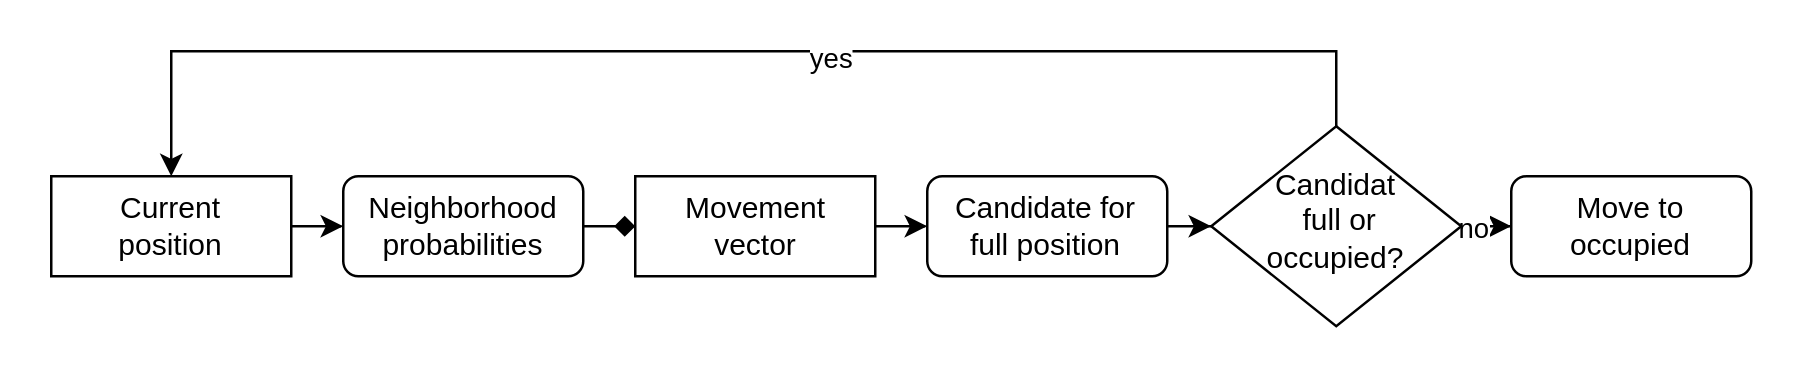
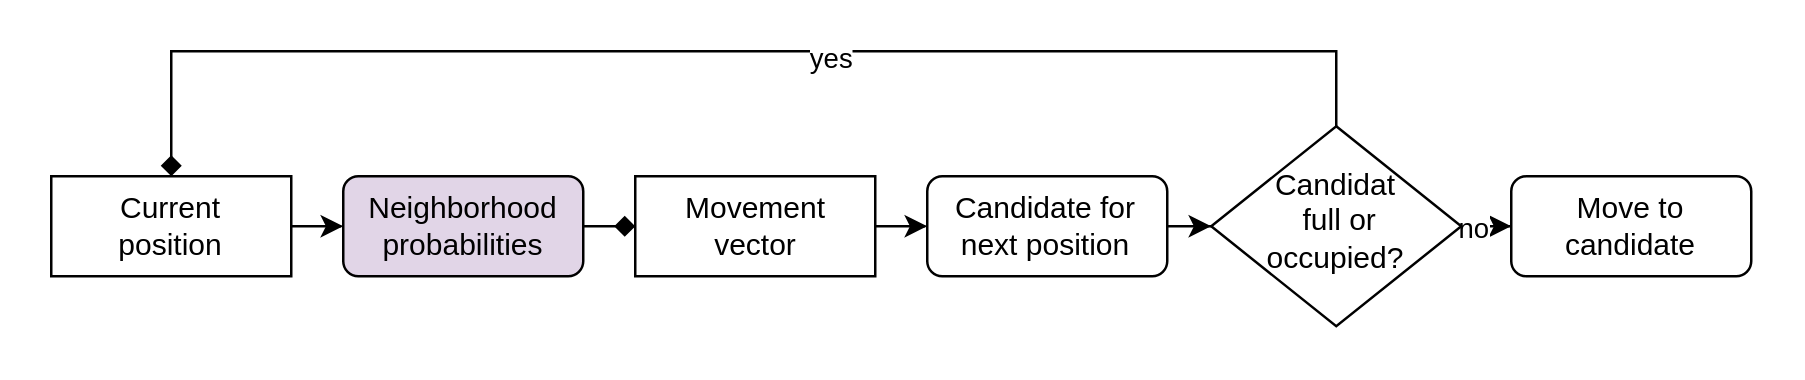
edge "Candidat full or occupied?" -> "Current position": arrowhead classic -> diamond
node "Neighborhood probabilities": fillcolor #ffffff -> #e1d5e7
node "Candidate for full position": label "Candidate for full position" -> "Candidate for next position"
node "Move to occupied": label "Move to occupied" -> "Move to candidate"
